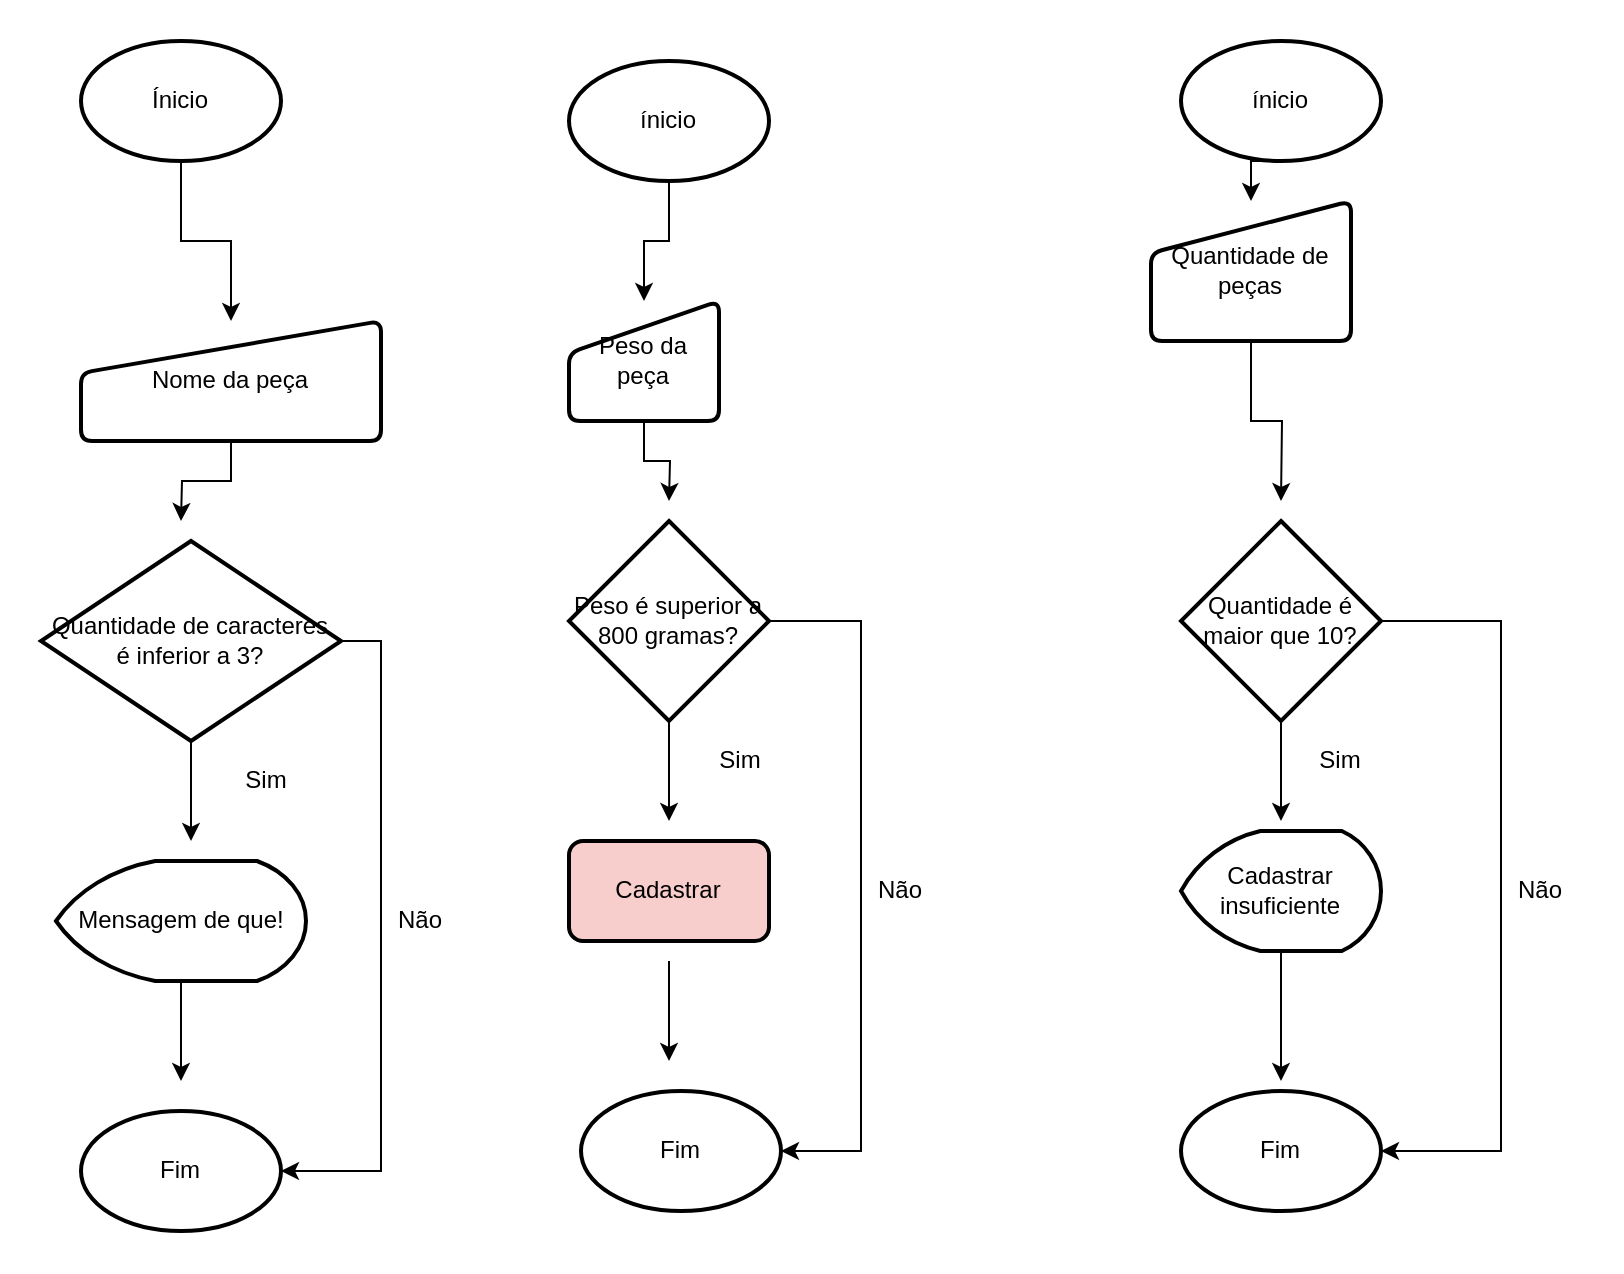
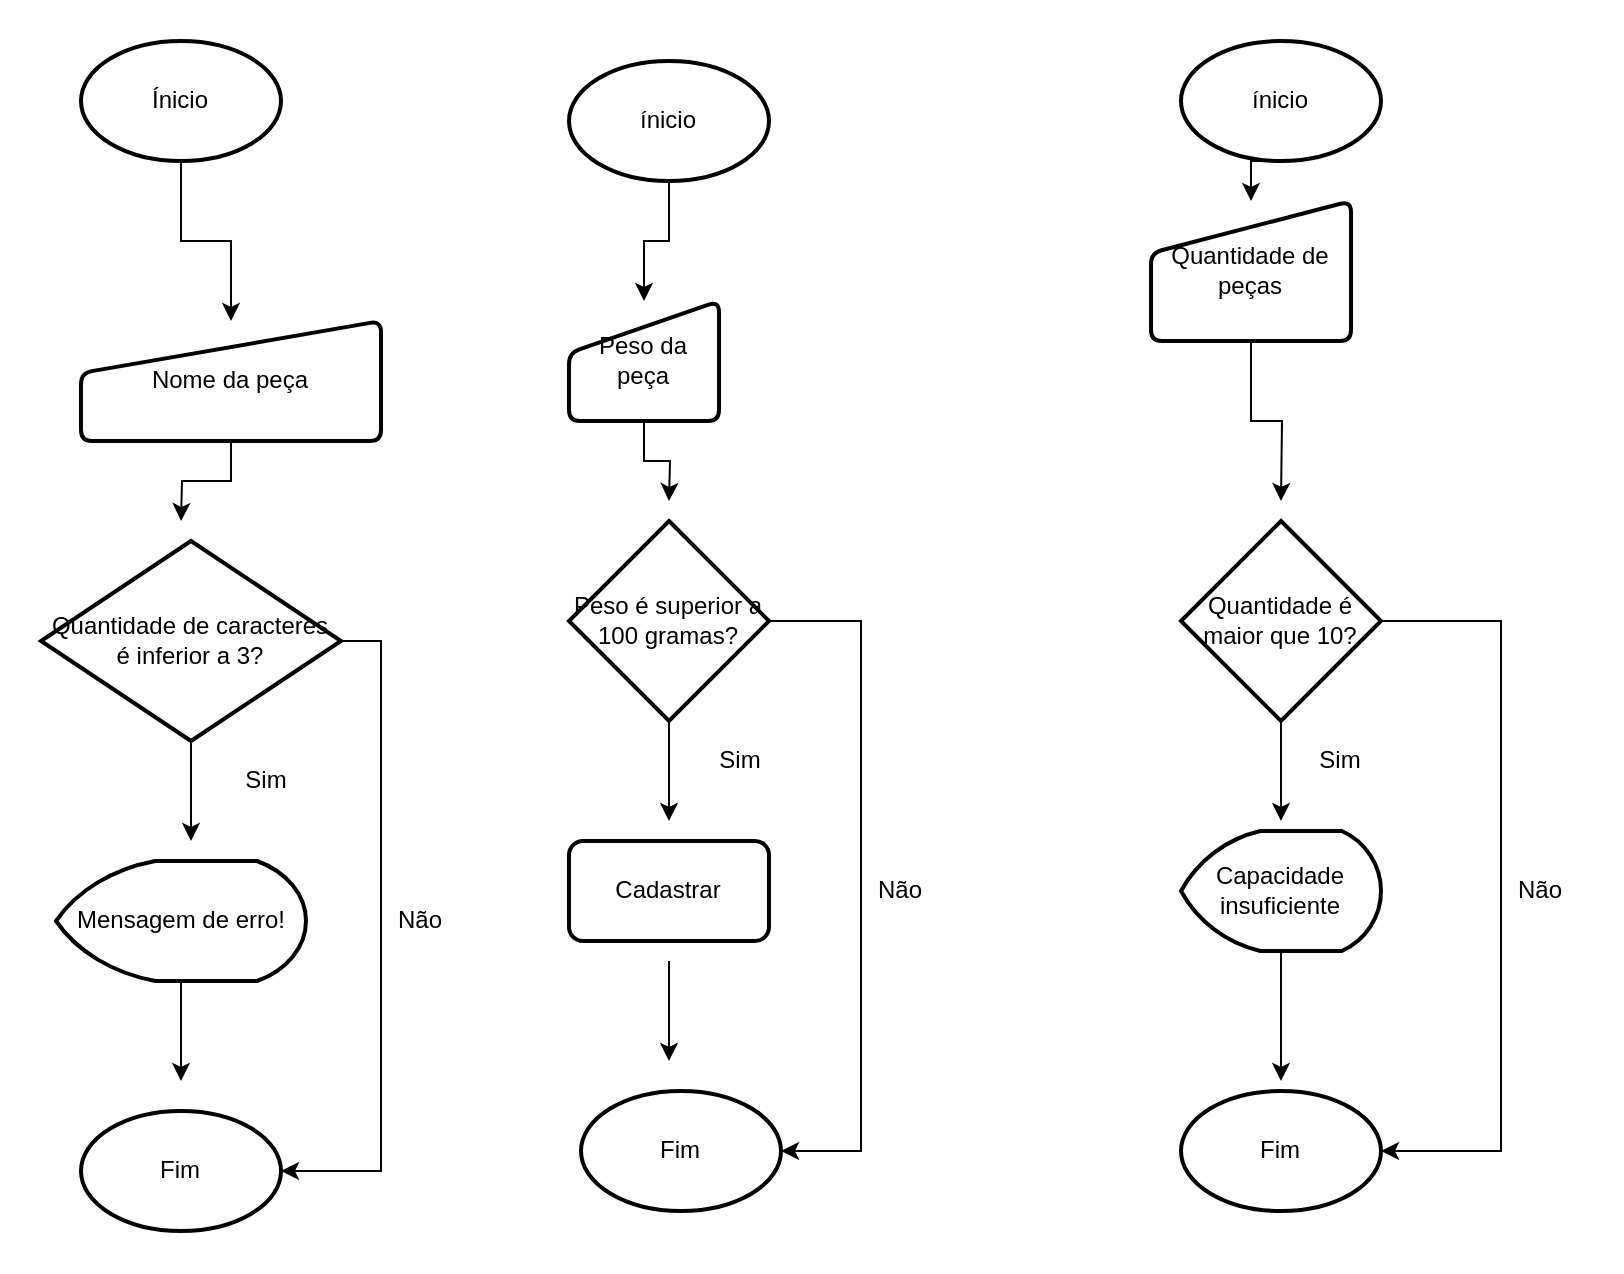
node "Peso é superior a 800 gramas?": label "Peso é superior a 800 gramas?" -> "Peso é superior a 100 gramas?"
node "Cadastrar": fillcolor #f8cecc -> #ffffff
node "Cadastrar insuficiente": label "Cadastrar insuficiente" -> "Capacidade insuficiente"
node "Mensagem de que!": label "Mensagem de que!" -> "Mensagem de erro!"
